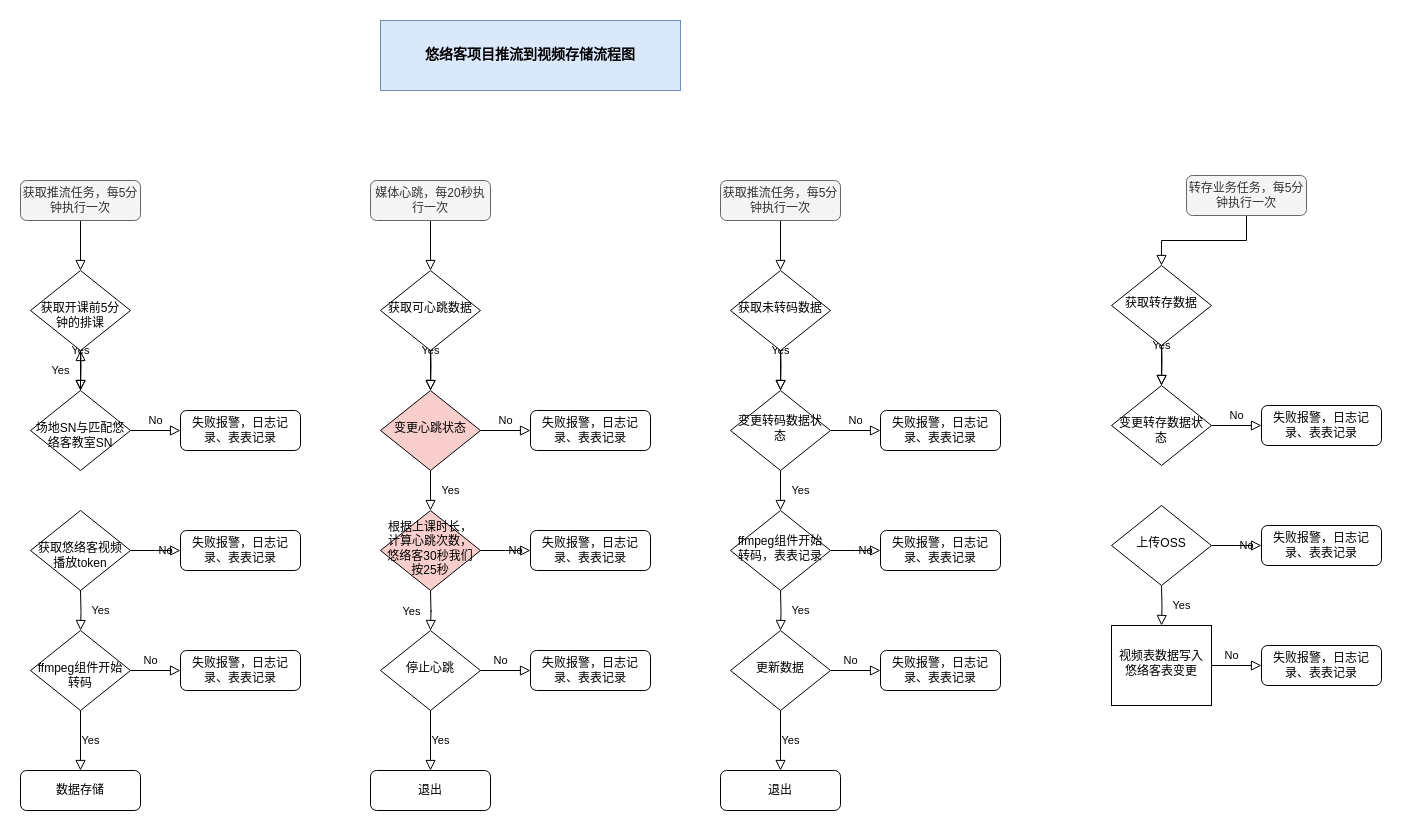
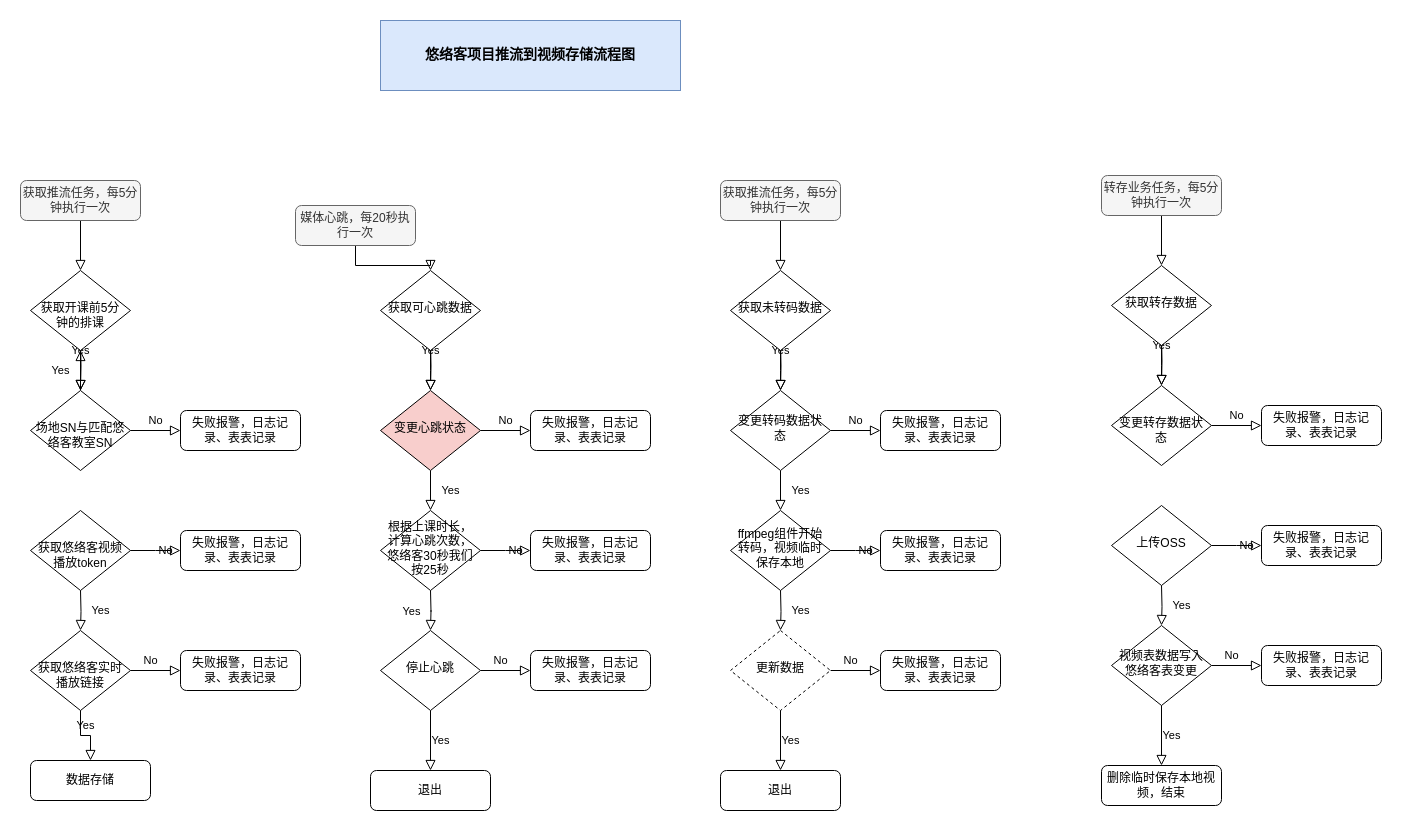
node "转存业务任务，每5分钟执行一次": moved (1247, 196) -> (1162, 196)
node "媒体心跳，每20秒执行一次": moved (431, 201) -> (356, 226)
node "ffmpeg组件开始转码，表表记录": label "ffmpeg组件开始转码，表表记录" -> "ffmpeg组件开始转码，视频临时保存本地"
node "根据上课时长，计算心跳次数，悠络客30秒我们按25秒": fillcolor #f8cecc -> #ffffff
node "视频表数据写入 悠络客表变更": shape rectangle -> diamond
node "ffmpeg组件开始转码": label "ffmpeg组件开始转码" -> "获取悠络客实时播放链接"
node "更新数据": style solid -> dashed
edge "视频表数据写入 悠络客表变更" -> "删除临时保存本地视频，结束": added, label "Yes"
node "删除临时保存本地视频，结束": added
node "数据存储": moved (81, 791) -> (91, 781)
